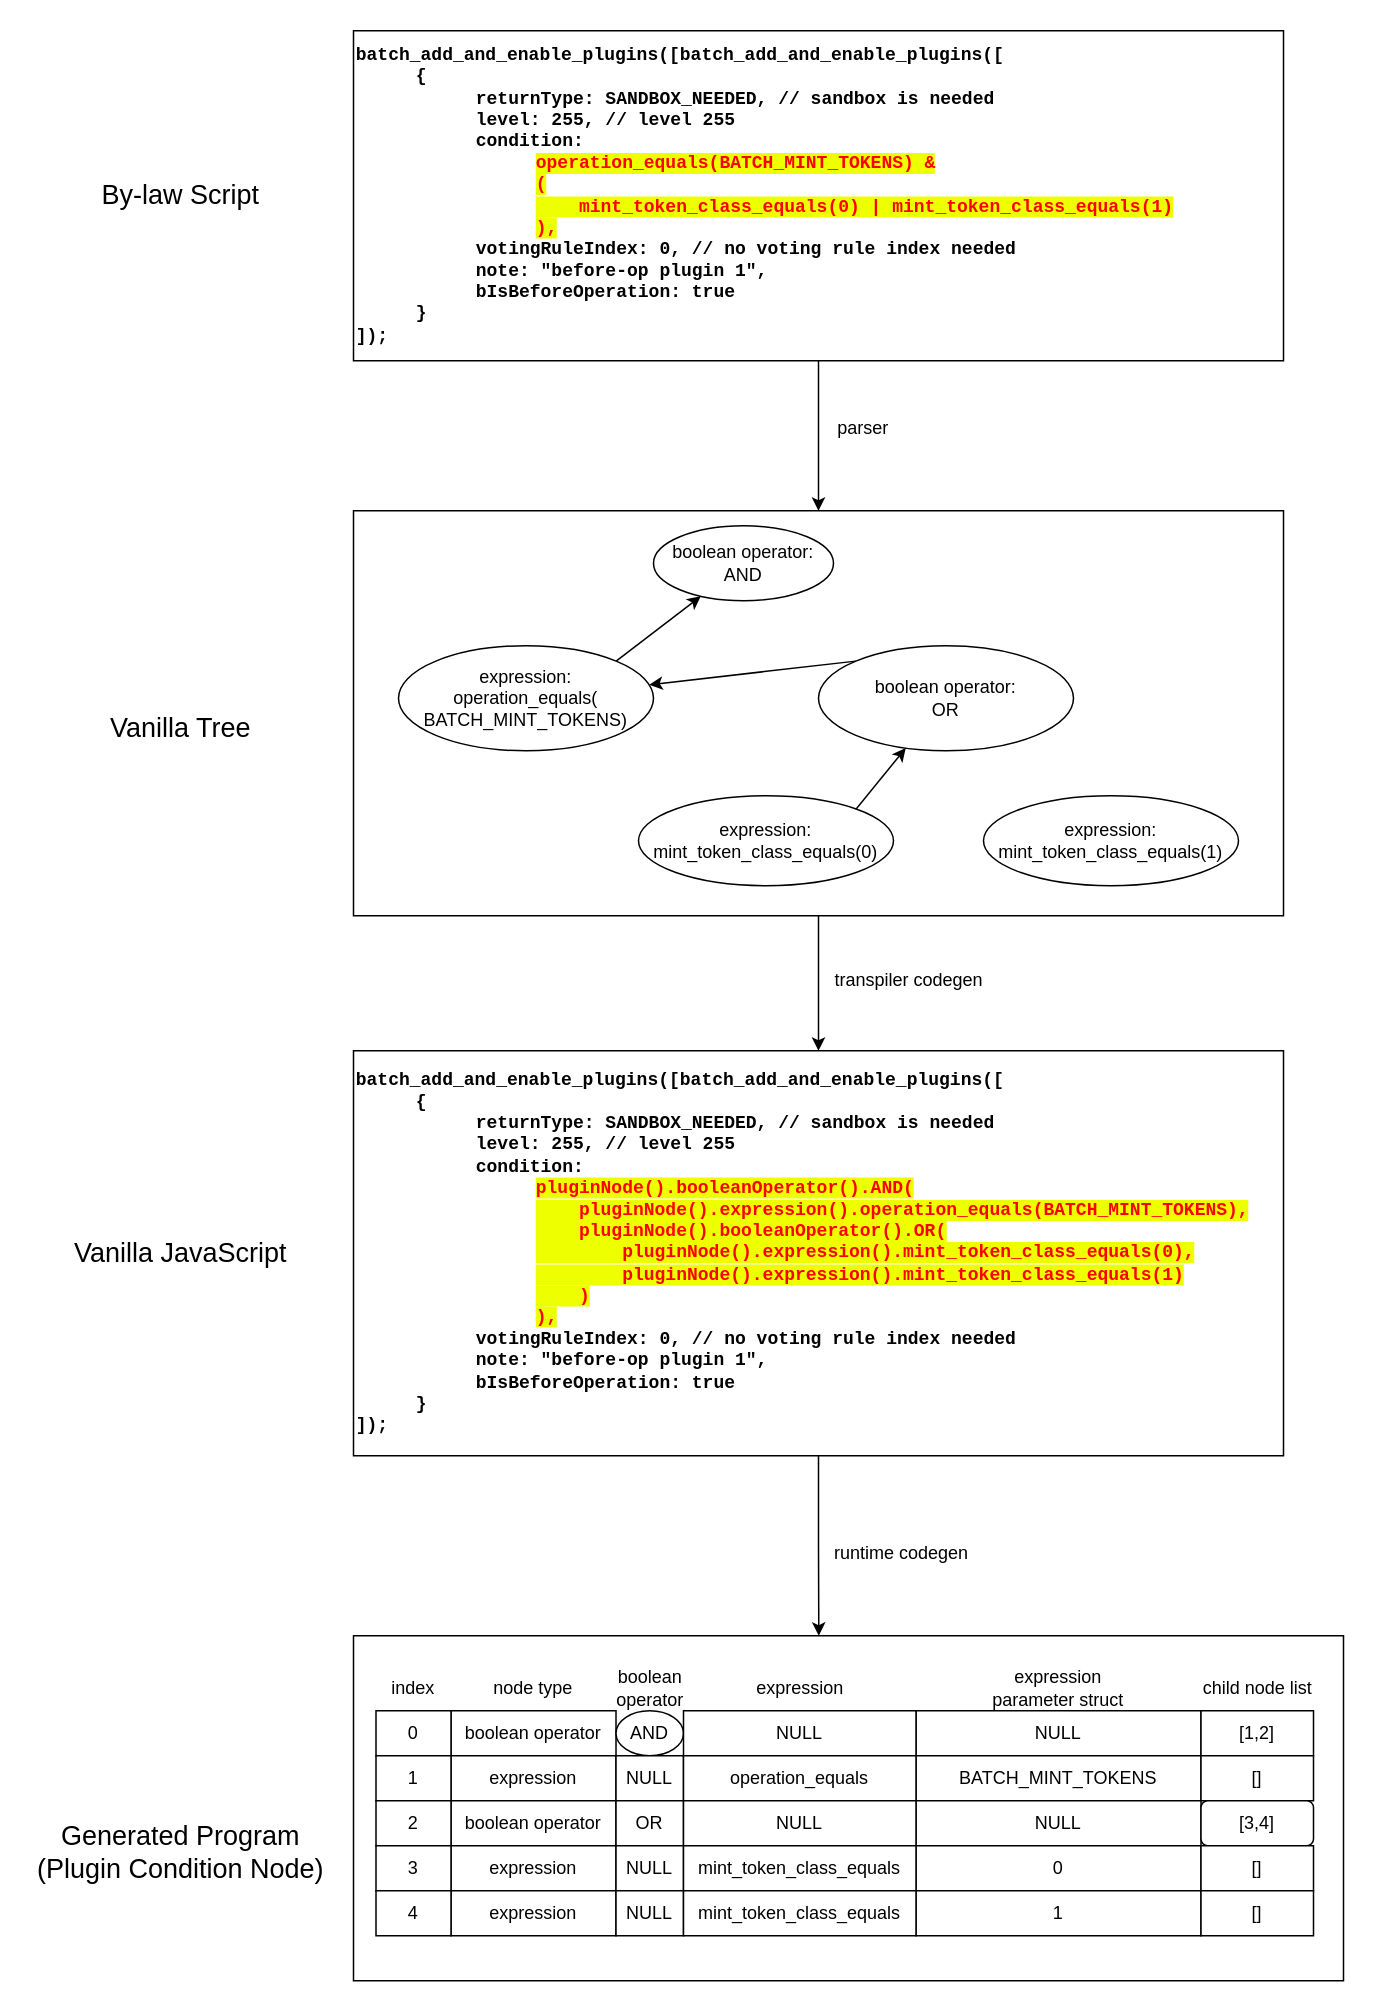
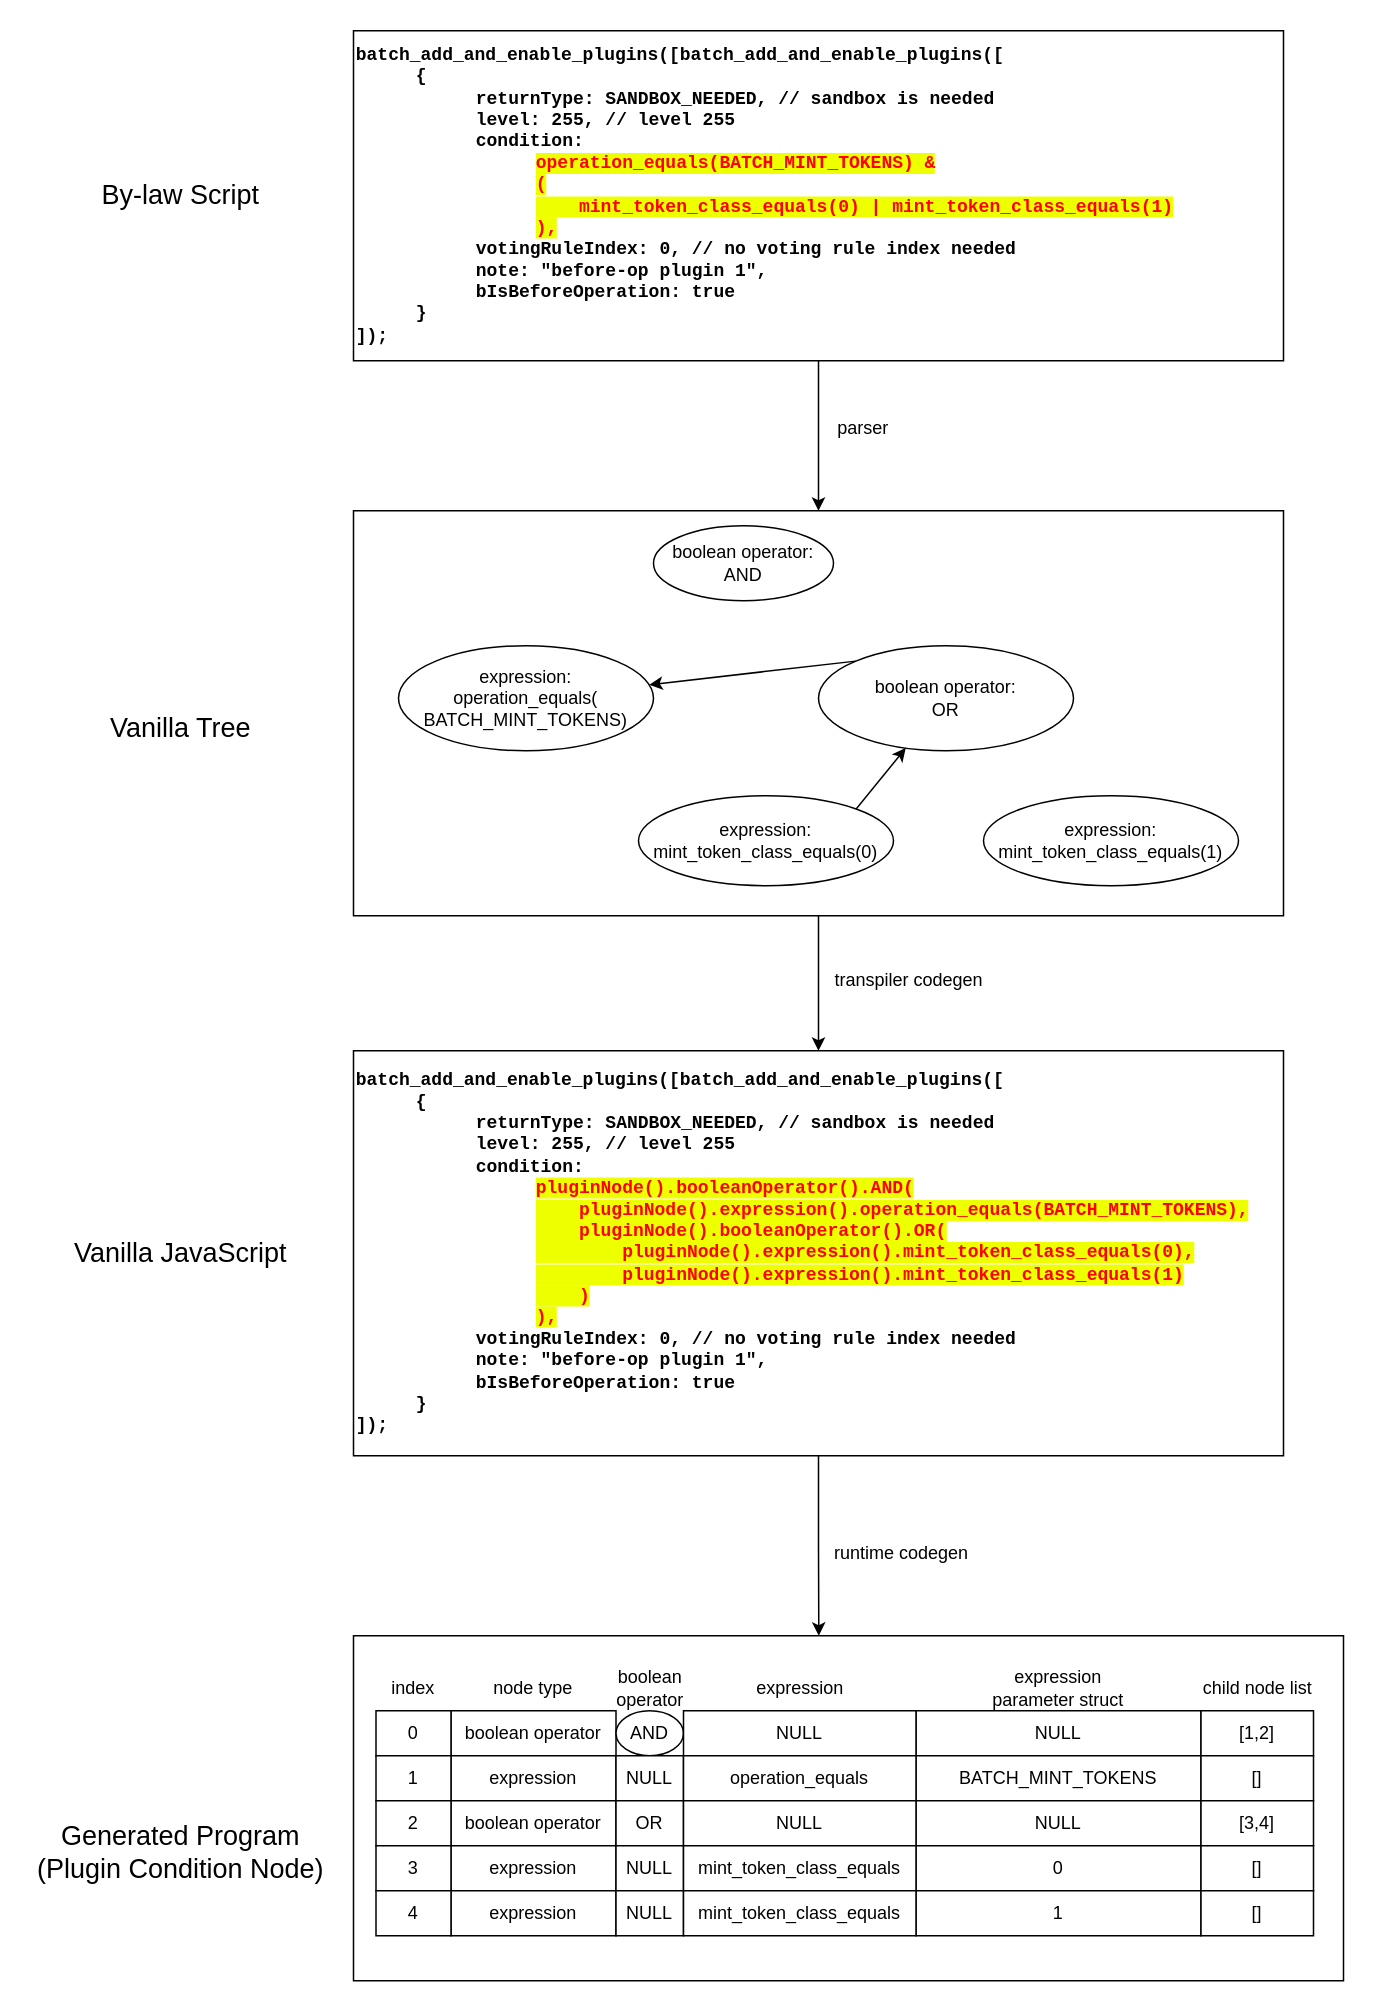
edge "expression: operation_equals( BATCH_MINT_TOKENS)" -> "boolean operator: AND": removed
node "[3,4]": shape rounded rectangle -> rectangle
